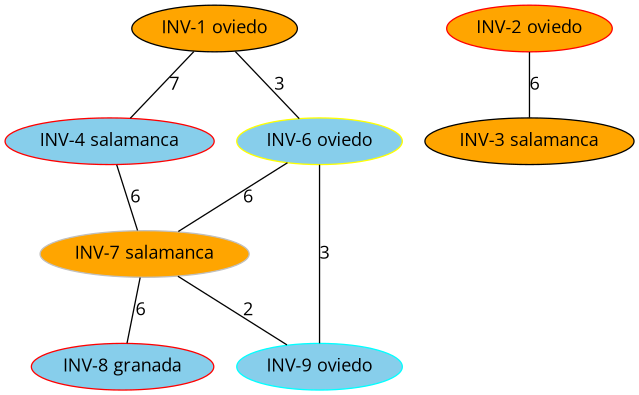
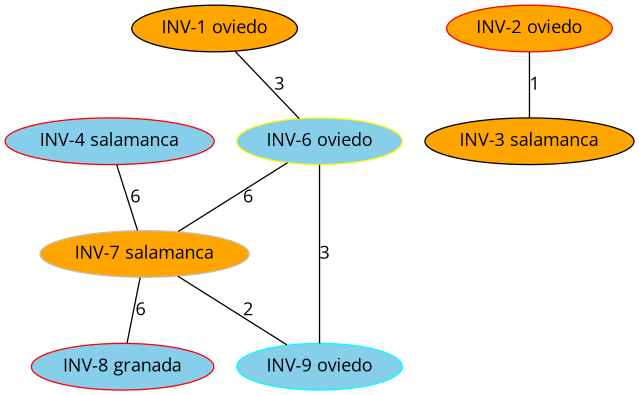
edge "INV-1 oviedo" -- "INV-4 salamanca": removed, label "7"
edge "INV-2 oviedo" -- "INV-3 salamanca": label "6" -> "1"
